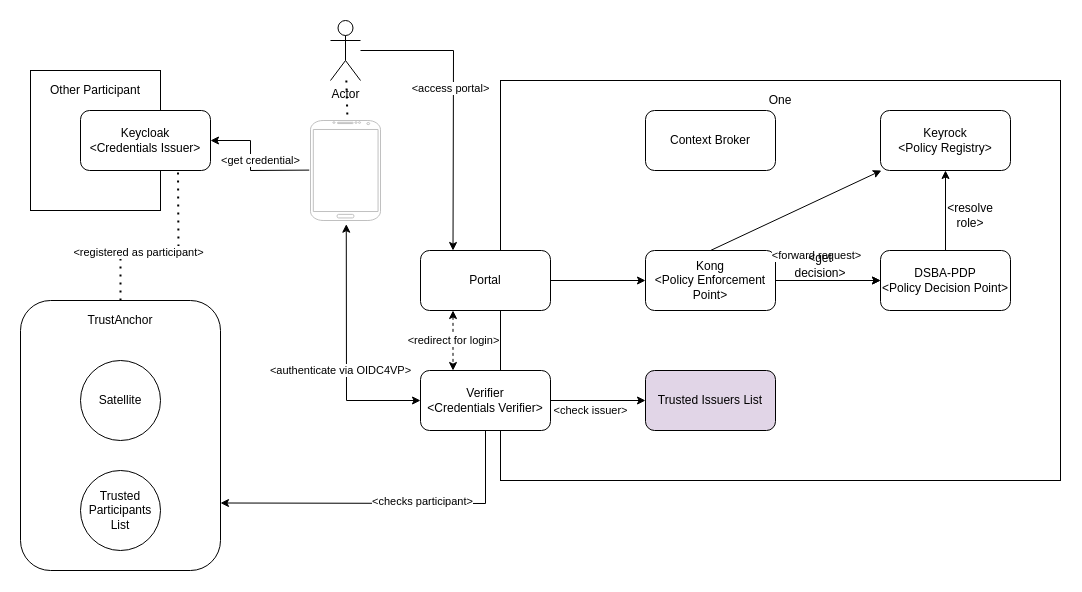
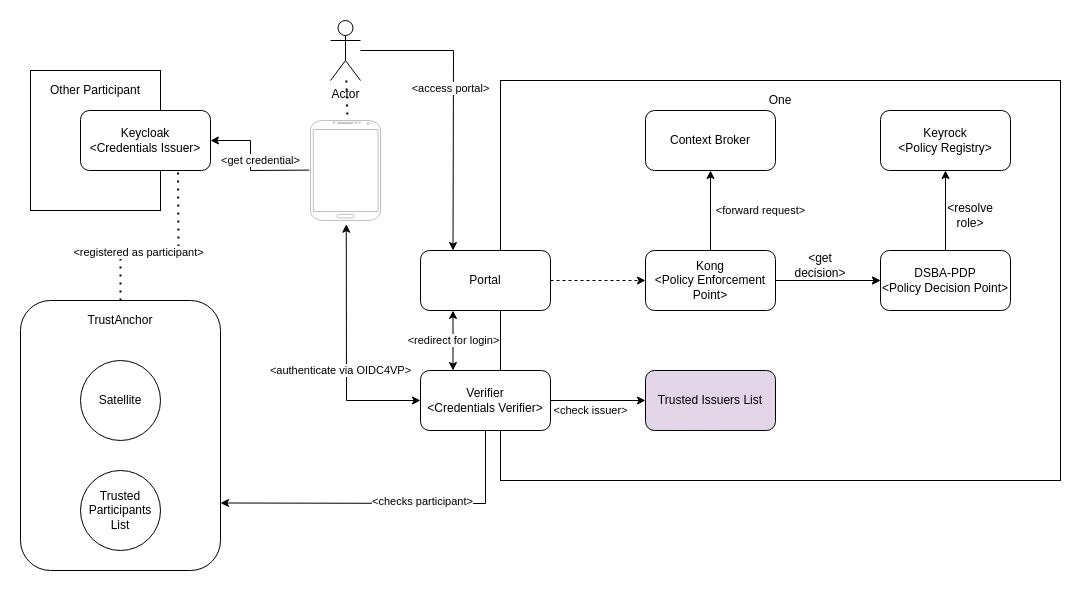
edge "Kong <Policy Enforcement Point>" -> "Keyrock <Policy Registry>": now "Kong <Policy Enforcement Point>" -> "Context Broker"
edge "Portal" -> "Kong <Policy Enforcement Point>": style solid -> dashed
edge "Portal" -- "Verifier <Credentials Verifier>": style dashed -> solid
